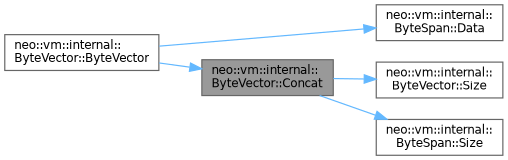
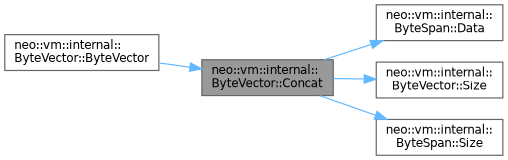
edge "neo::vm::internal:: ByteVector::ByteVector" -> "neo::vm::internal:: ByteSpan::Data": now "neo::vm::internal:: ByteVector::Concat" -> "neo::vm::internal:: ByteSpan::Data"
